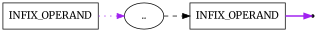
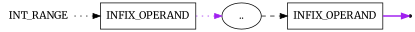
node "INT_RANGE": added
